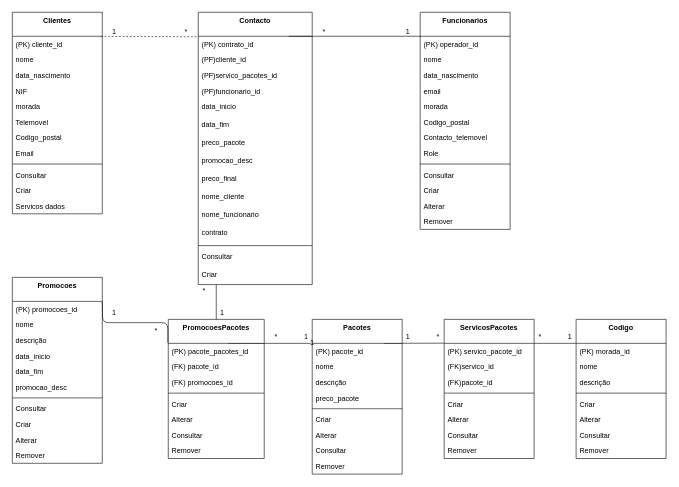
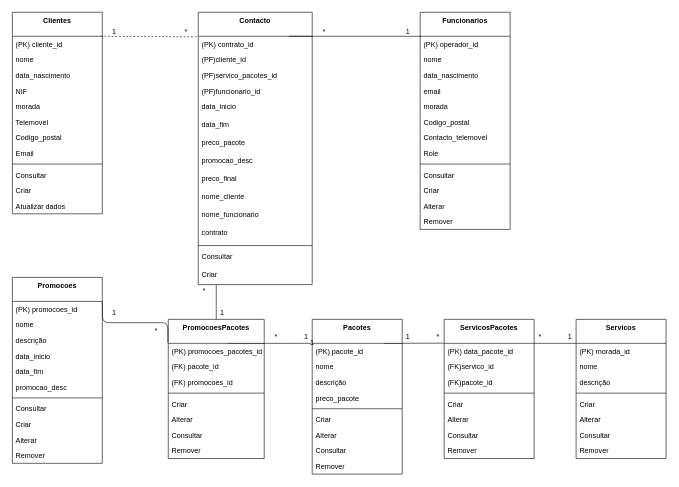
node "Servicos dados": label "Servicos dados" -> "Atualizar dados"
node "Codigo": label "Codigo" -> "Servicos"
node "(PK) pacote_pacotes_id": label "(PK) pacote_pacotes_id" -> "(PK) promocoes_pacotes_id"
node "(PK) servico_pacote_id": label "(PK) servico_pacote_id" -> "(PK) data_pacote_id"
